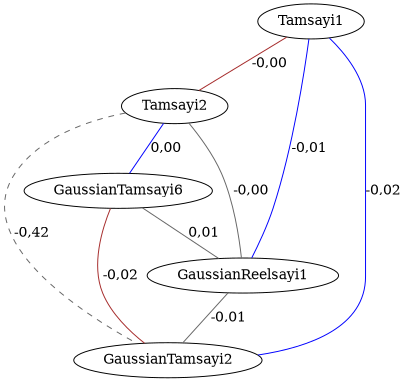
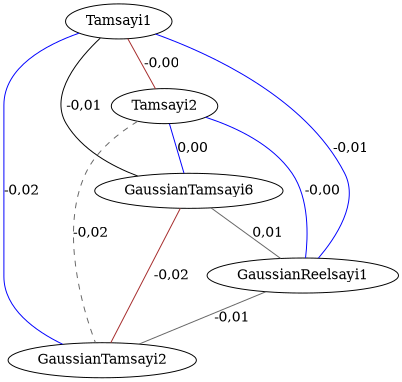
edge "Tamsayi1" -- "GaussianTamsayi6": added, label "-0,01"
edge "Tamsayi2" -- "GaussianReelsayi1": color gray40 -> blue
edge "Tamsayi2" -- "GaussianTamsayi2": label "-0,42" -> "-0,02"
